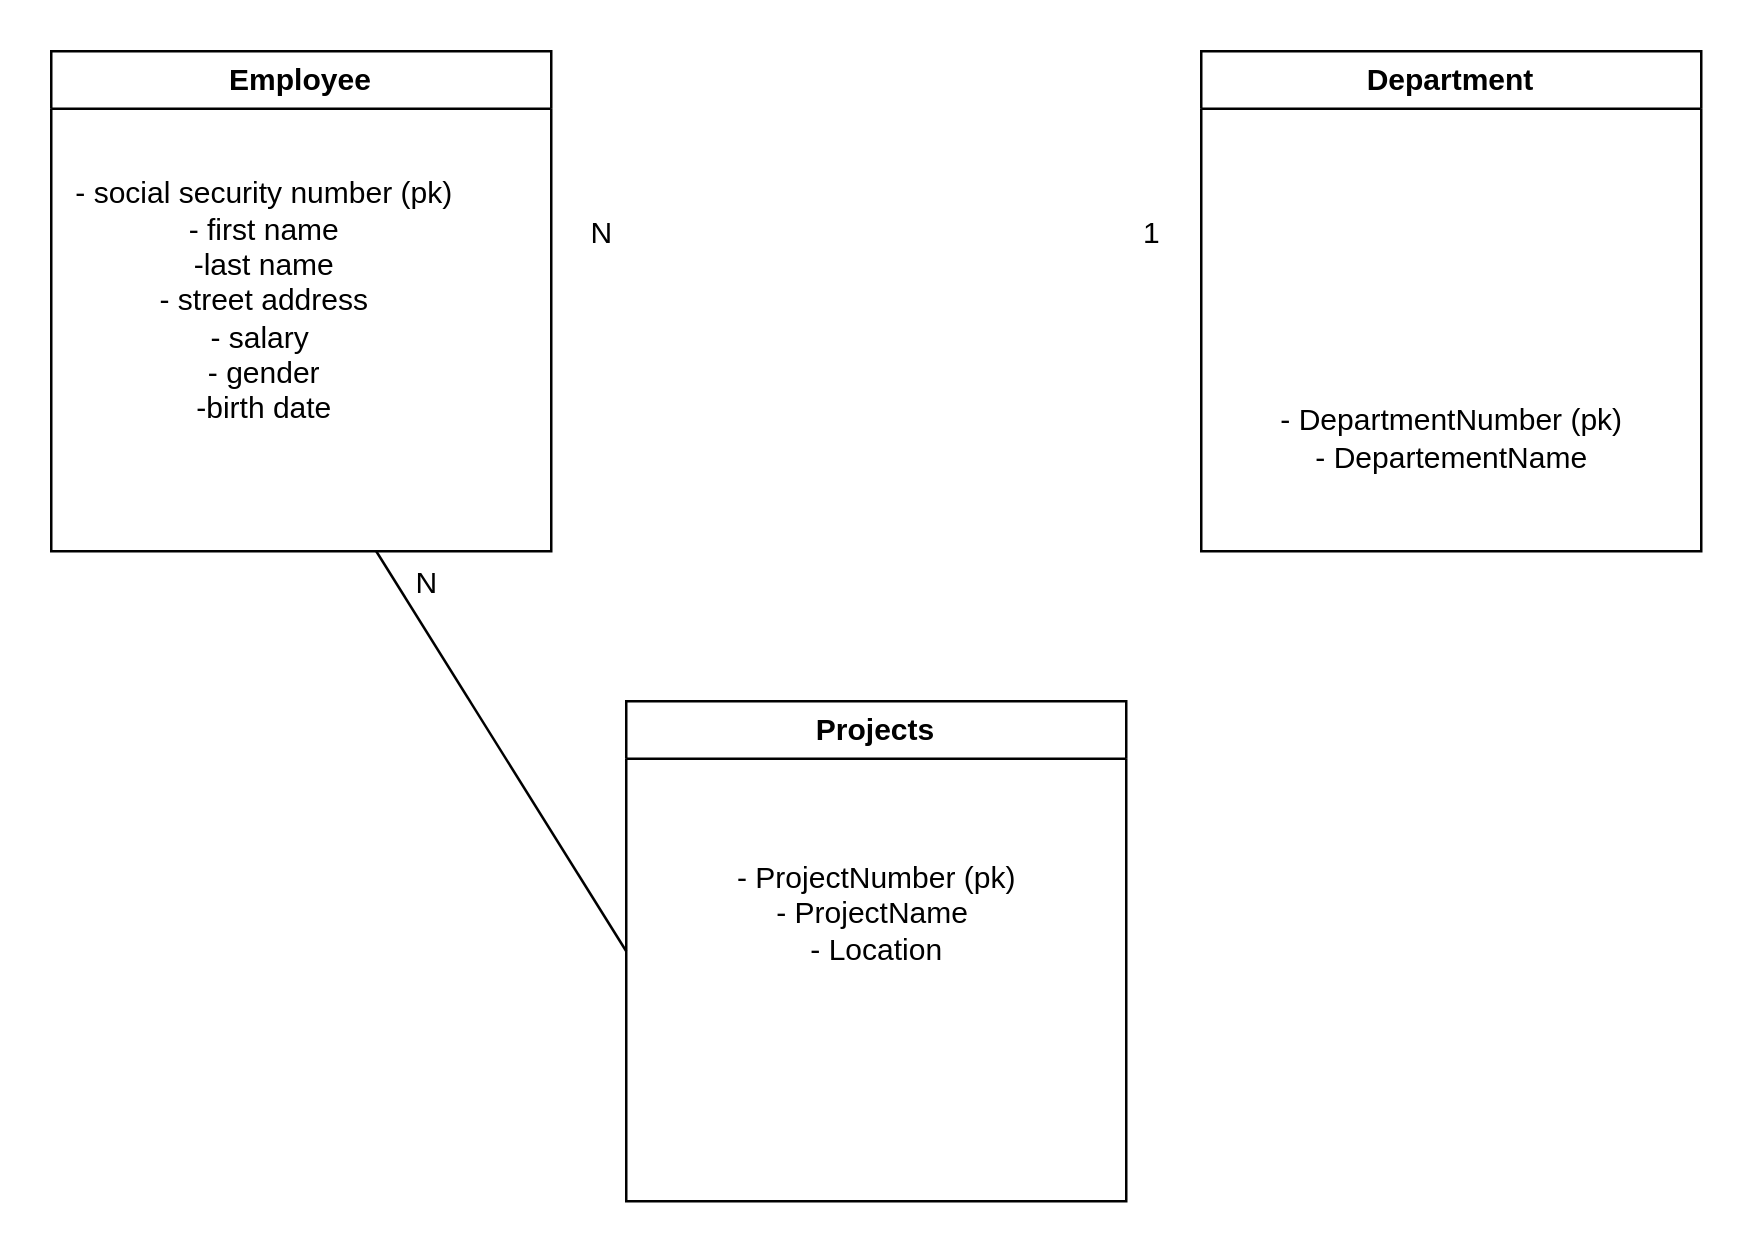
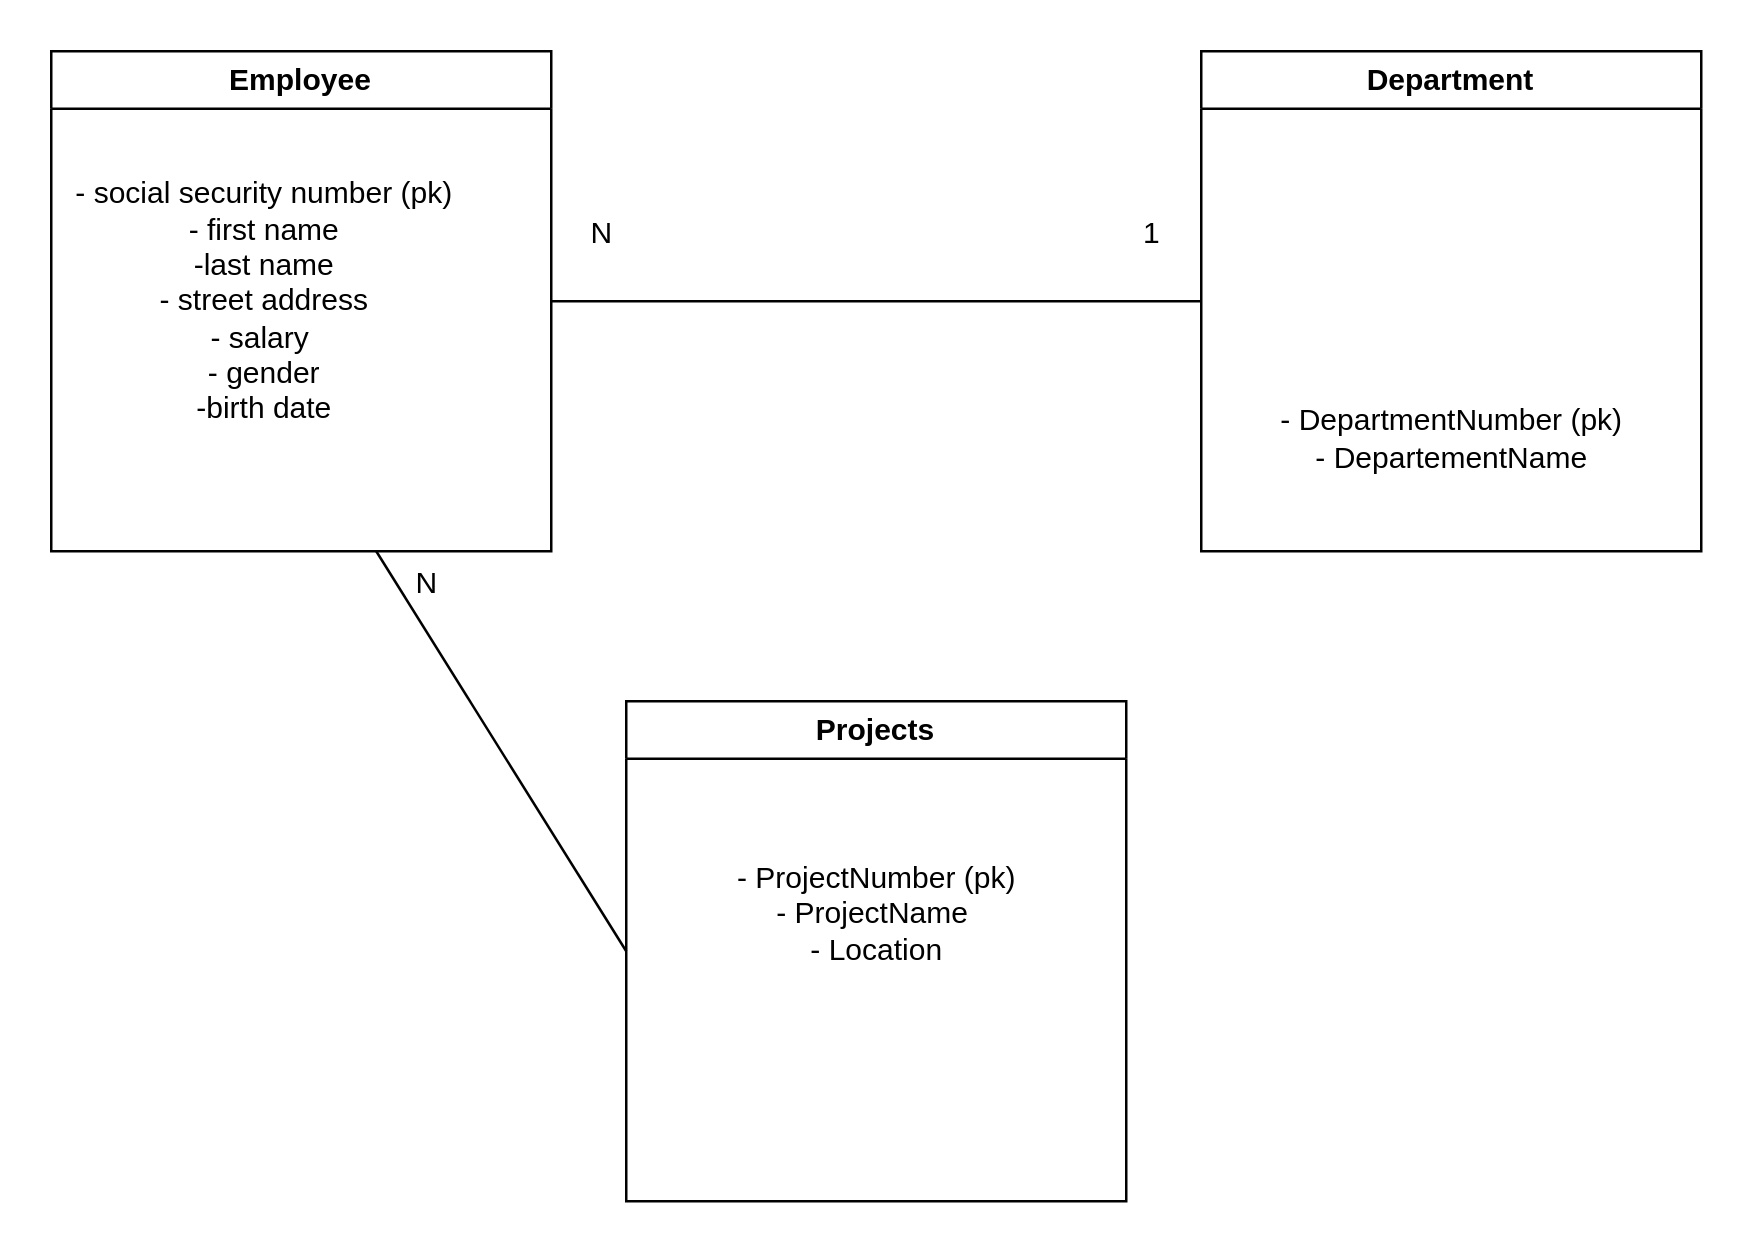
edge "Employee" -- "Department": added
